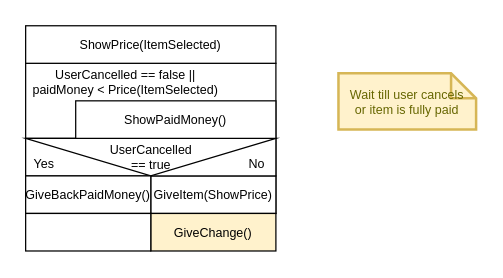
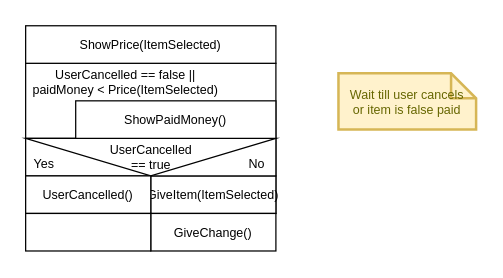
node "Wait till user cancels or item is fully paid": label "Wait till user cancels or item is fully paid" -> "Wait till user cancels or item is false paid"
node "GiveBackPaidMoney()": label "GiveBackPaidMoney()" -> "UserCancelled()"
node "GiveItem(ShowPrice)": label "GiveItem(ShowPrice)" -> "GiveItem(ItemSelected)"
node "GiveChange()": fillcolor #fff2cc -> #ffffff
